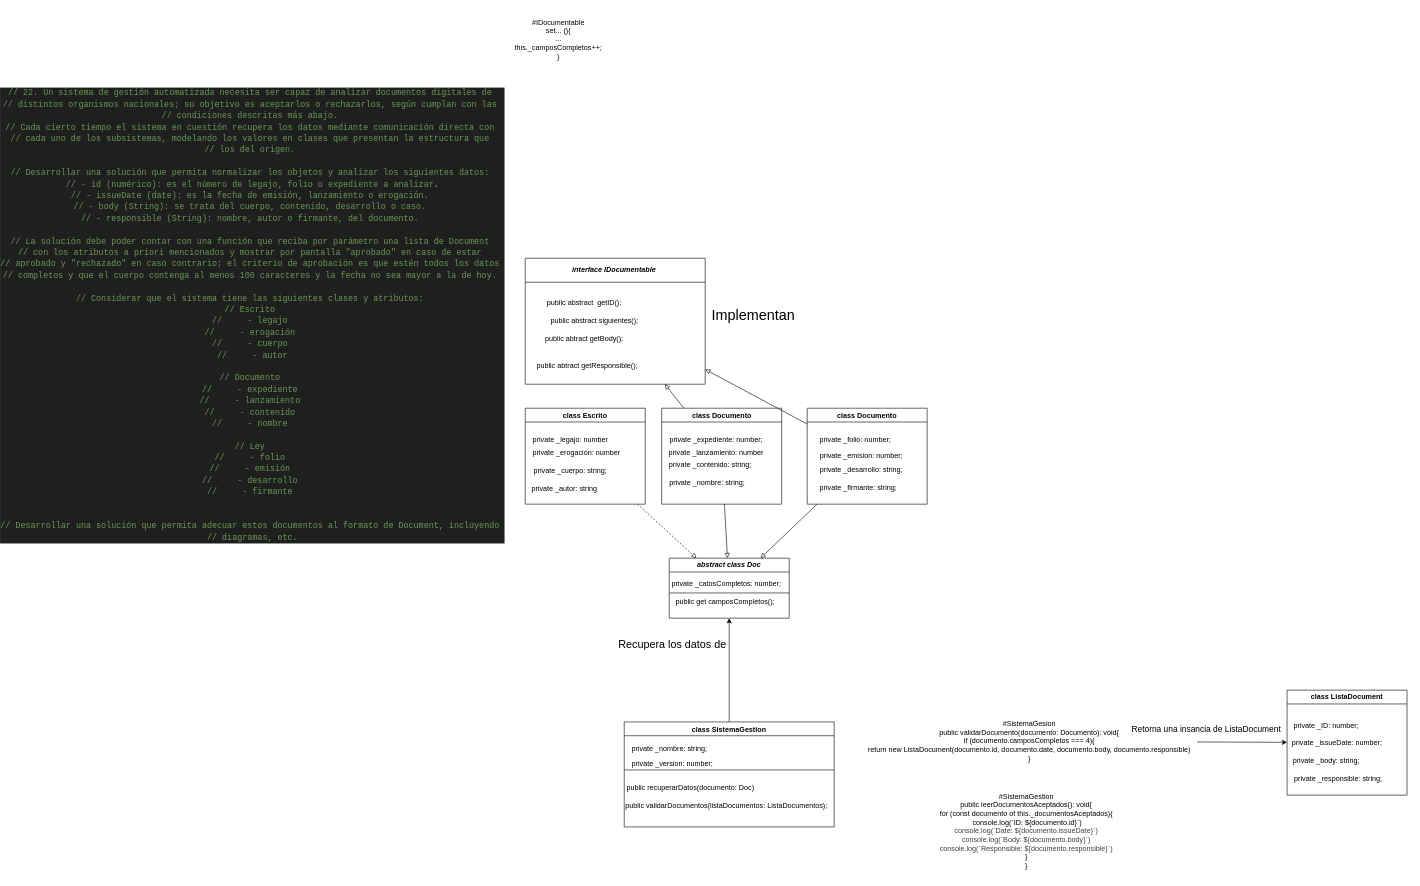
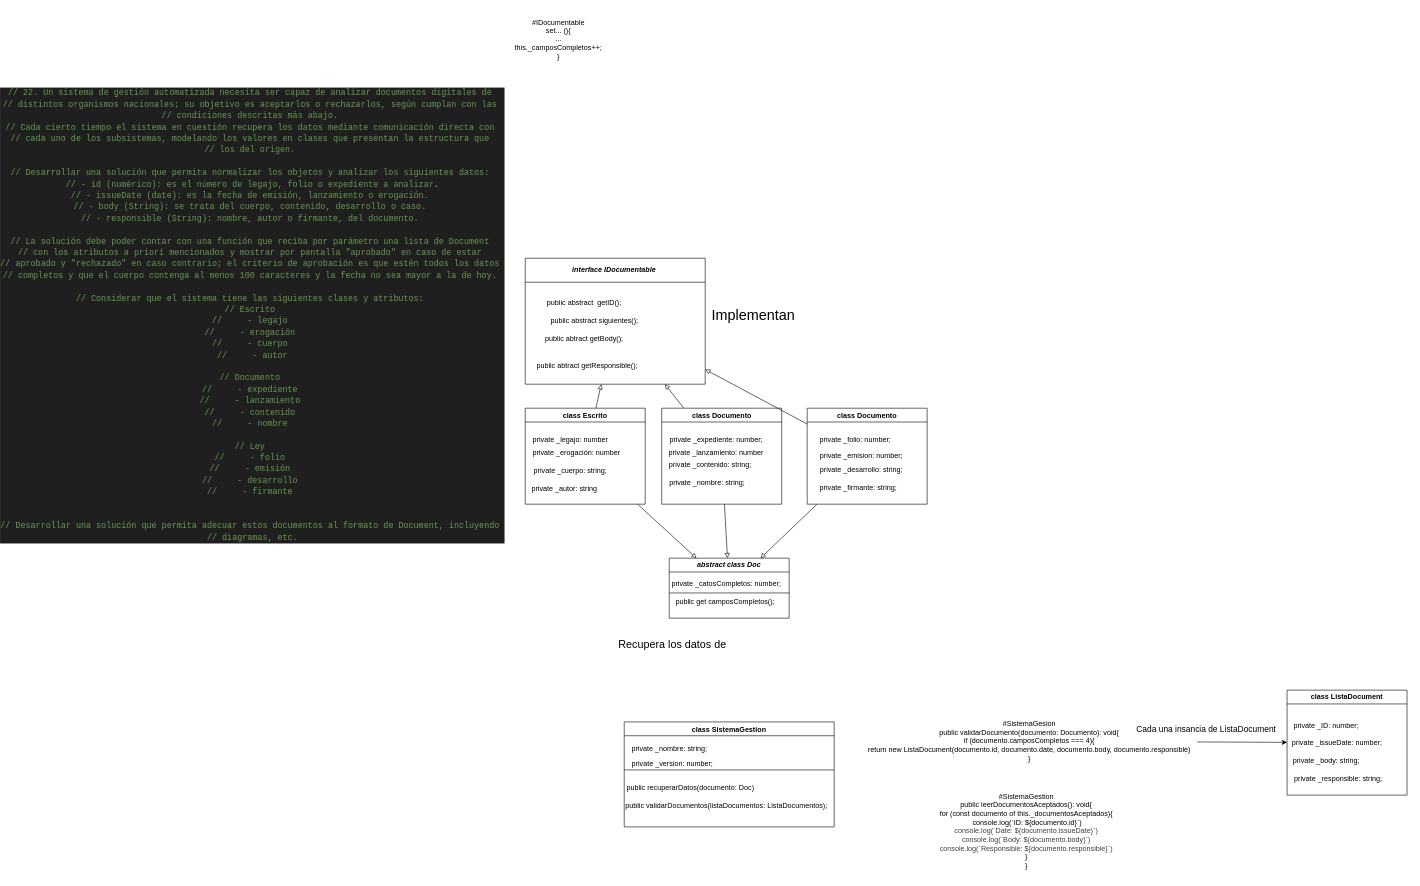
edge "class Escrito" -> "interface IDocumentable": added
edge "class Escrito" -> "abstract class Doc": style dashed -> solid
edge "class SistemaGestion" -> "abstract class Doc": removed
node "Retorna una insancia de ListaDocument": label "Retorna una insancia de ListaDocument" -> "Cada una insancia de ListaDocument"
